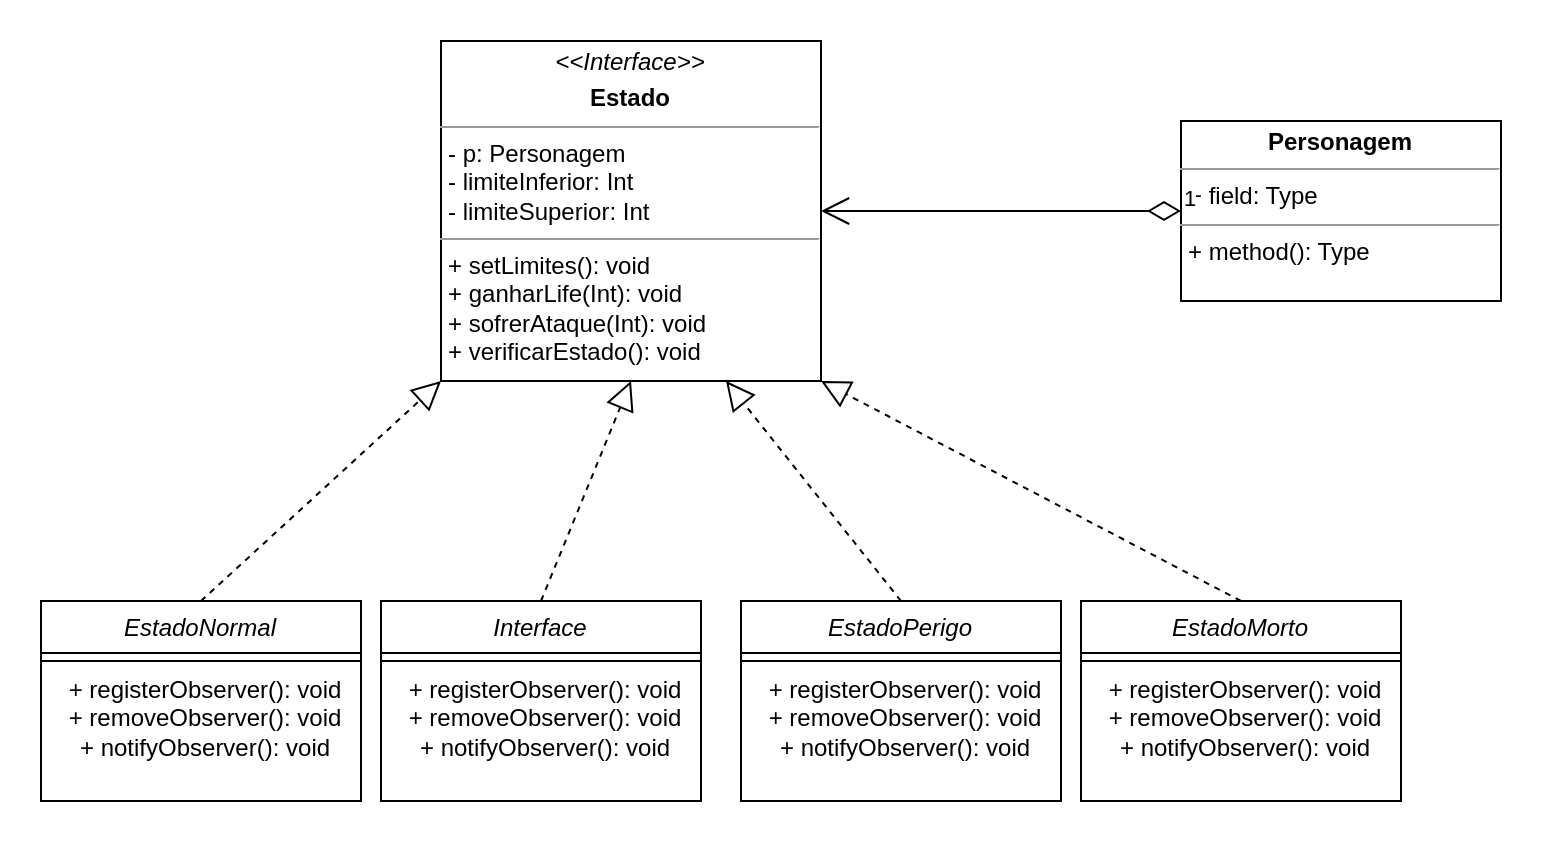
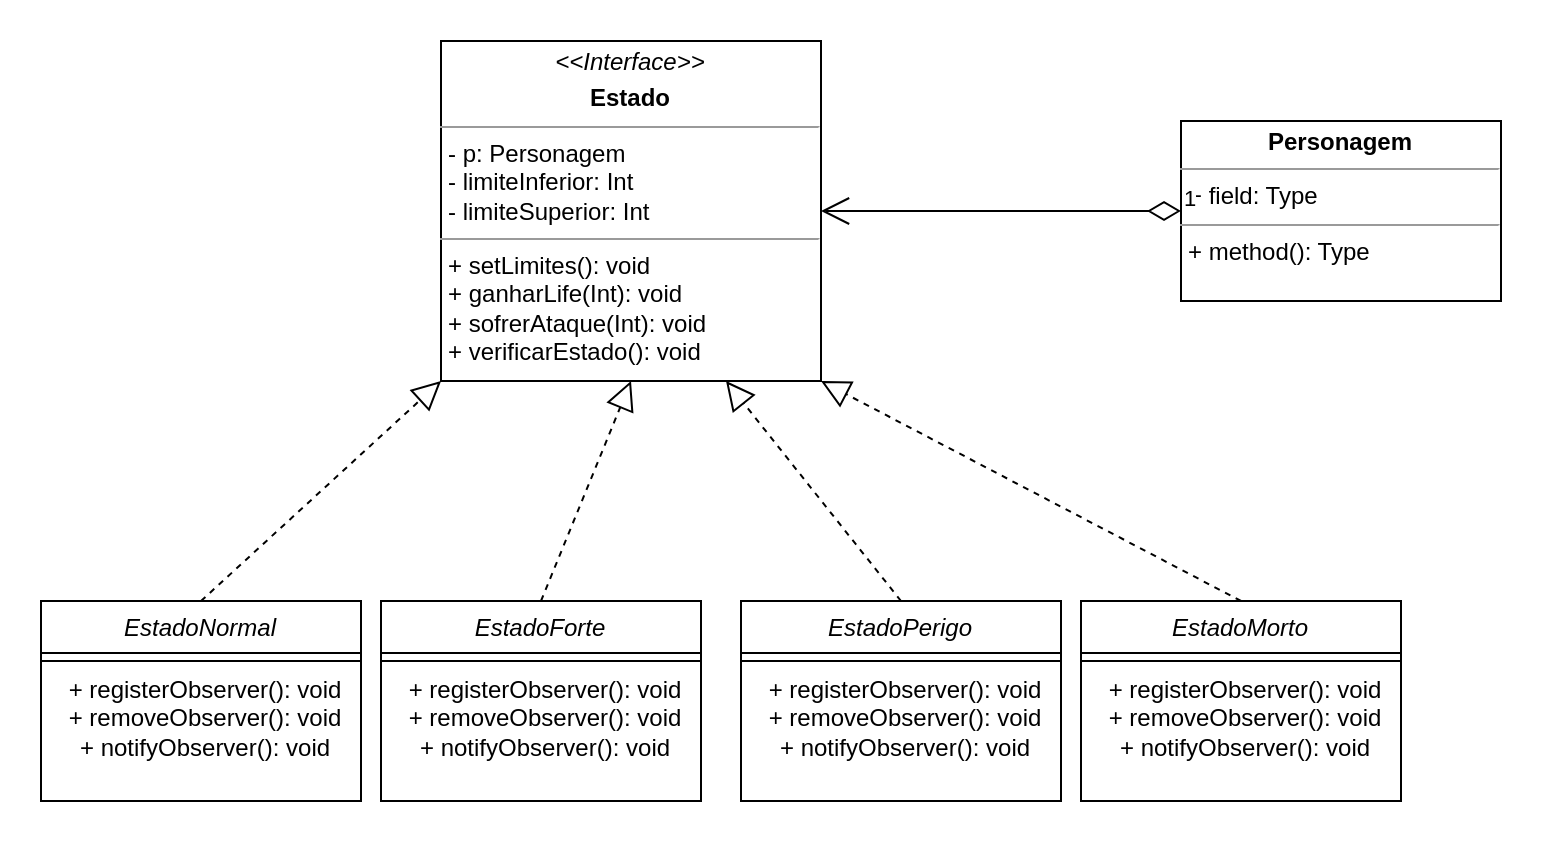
node "Interface": label "Interface" -> "EstadoForte"
